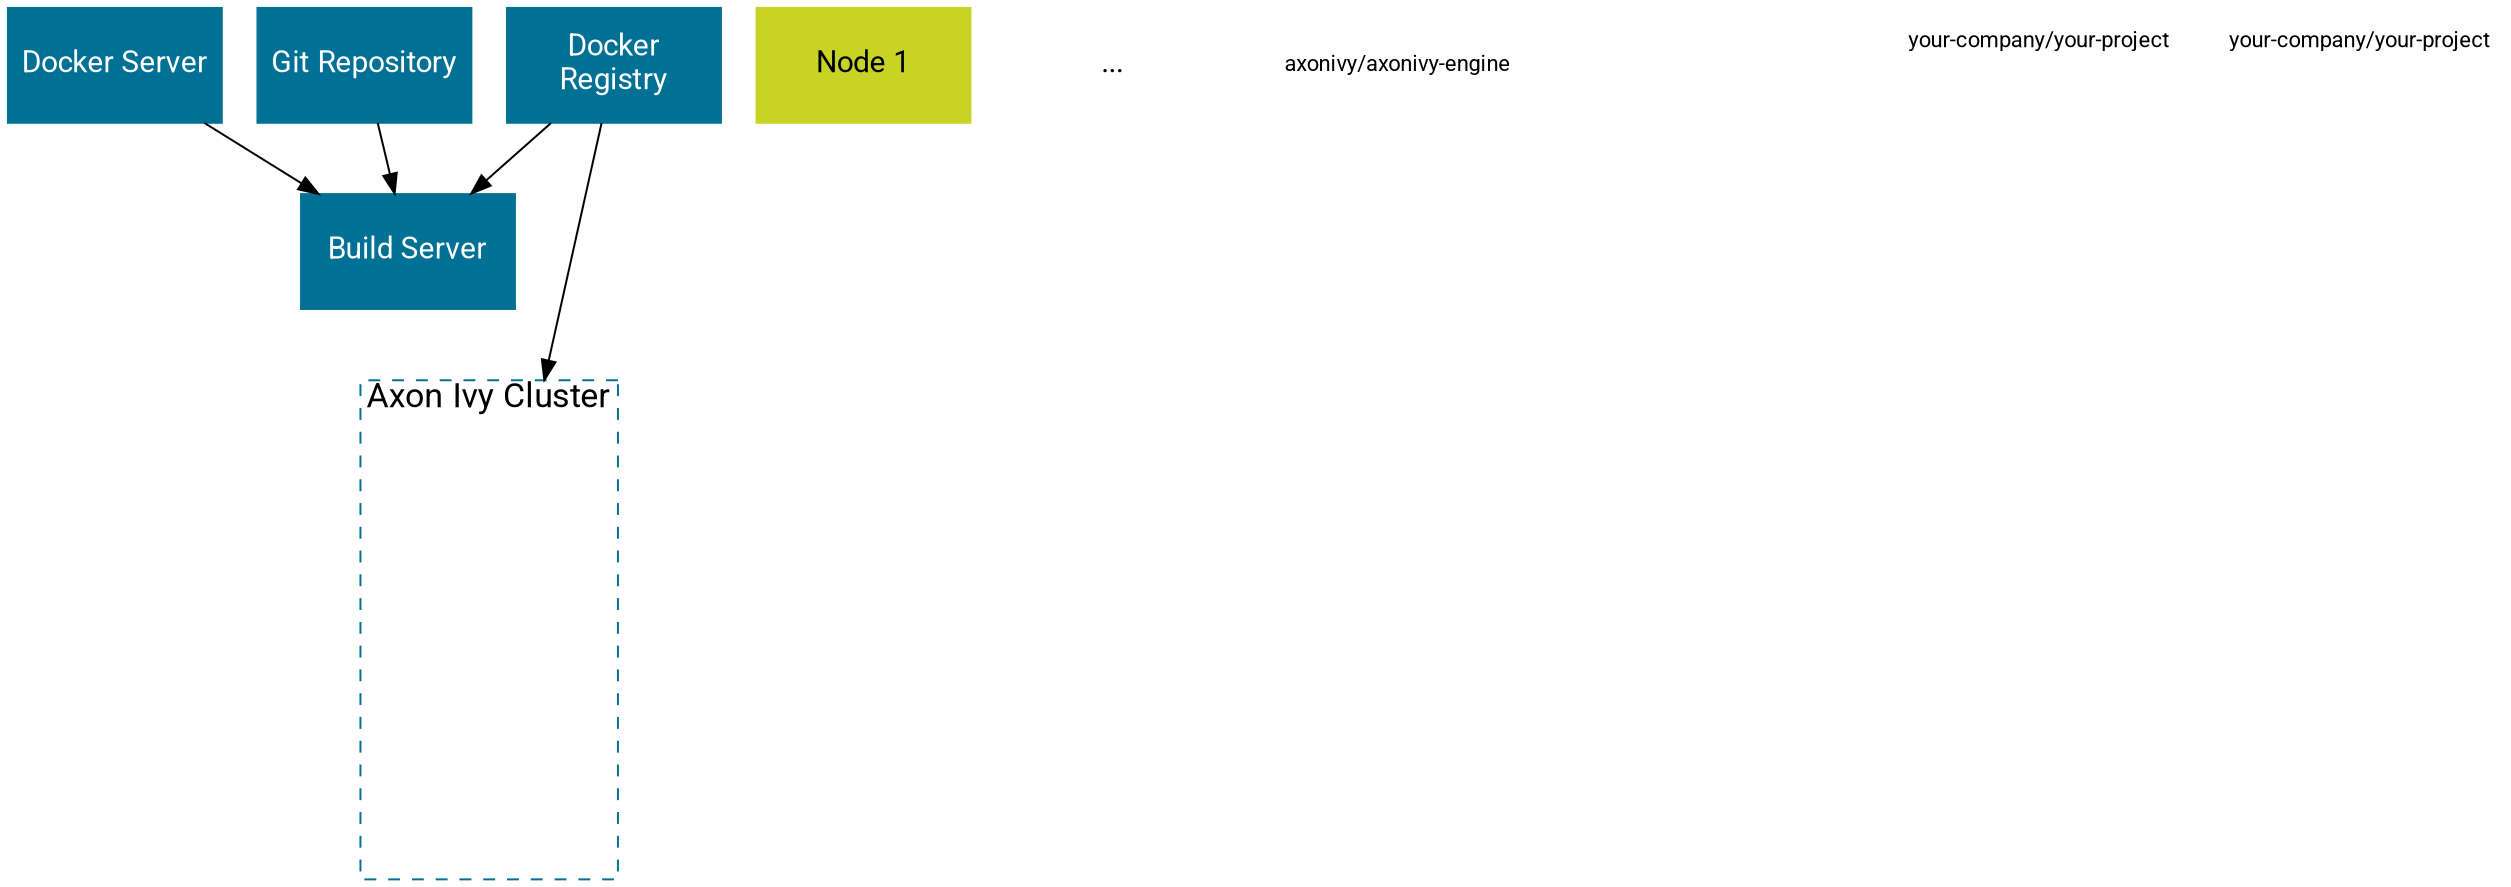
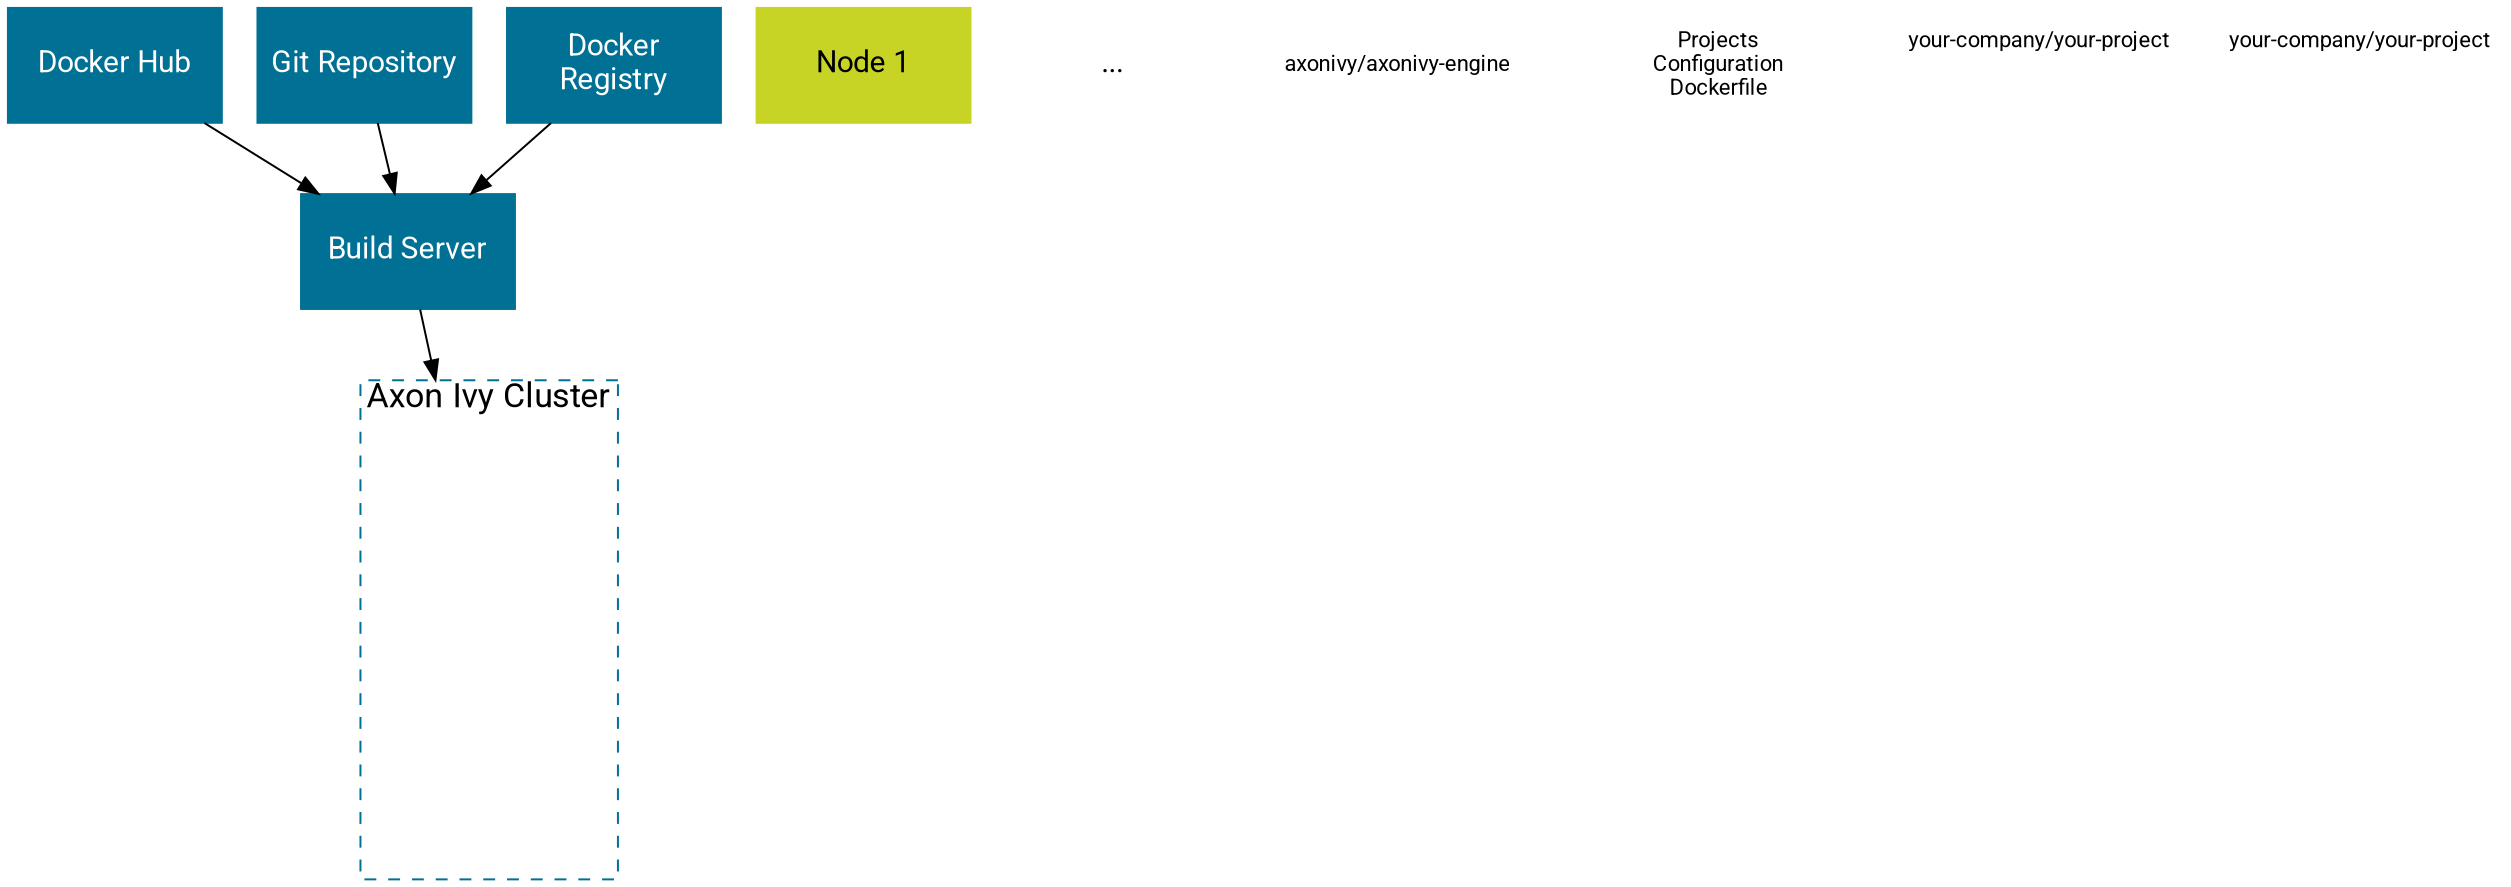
node "Docker Server": label "Docker Server" -> "Docker Hub"
node "Projects Configuration Dockerfile": added
edge "Docker Registry" -> "Axon Ivy Cluster": now "Build Server" -> "Axon Ivy Cluster"
